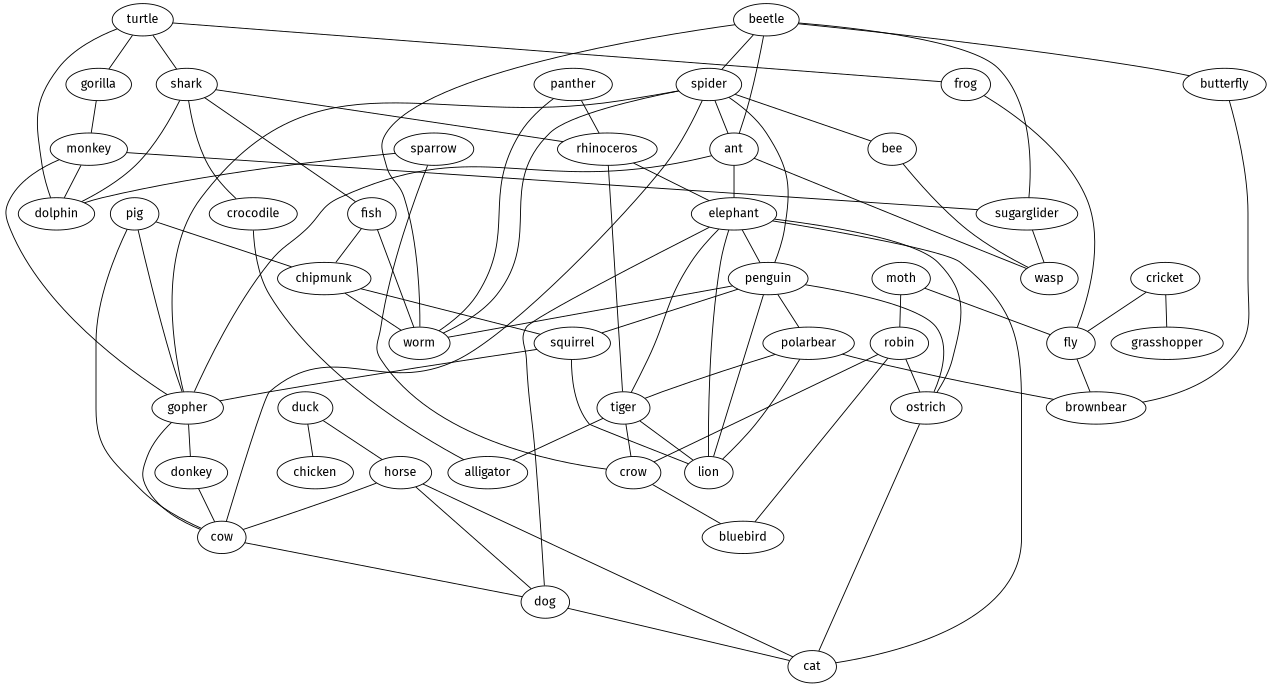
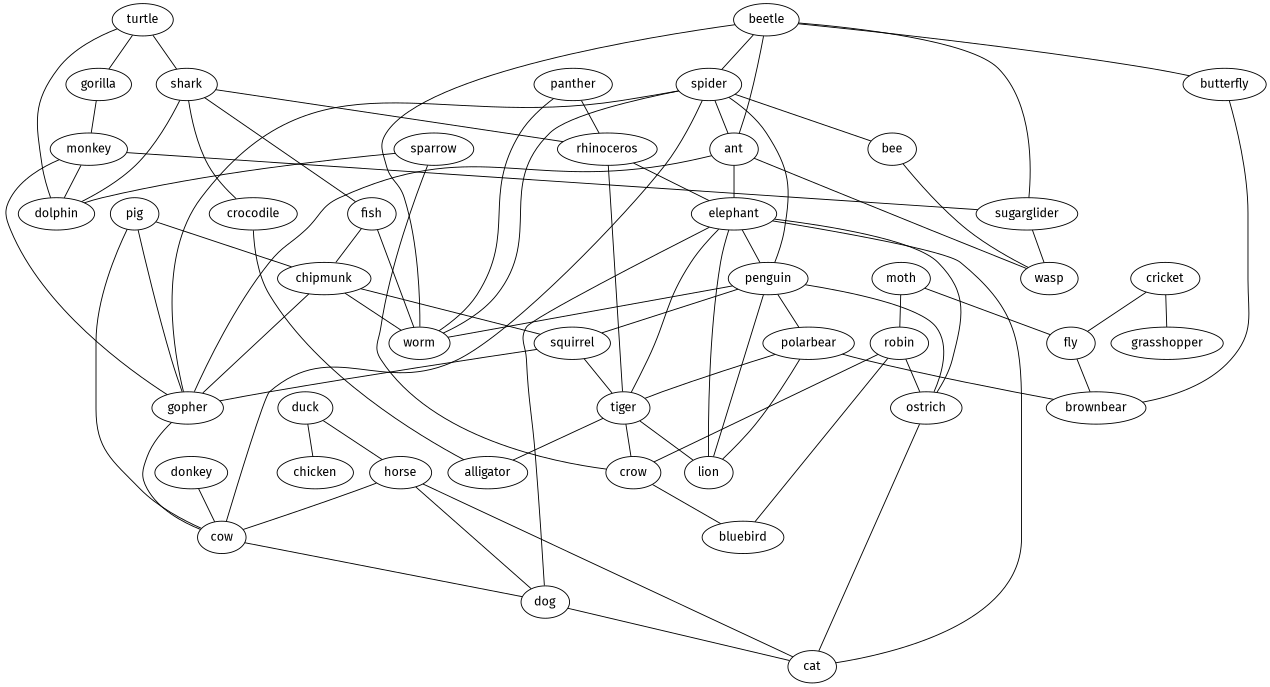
node "frog": removed
edge "squirrel" -- "lion": now "squirrel" -- "tiger"
edge "gopher" -- "donkey": now "gopher" -- "chipmunk"
